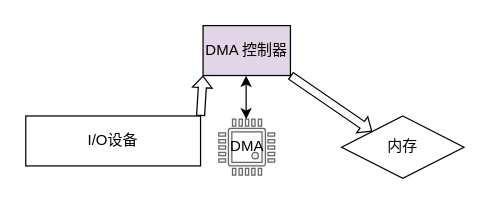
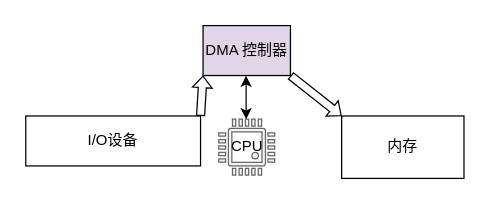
node "DMA": label "DMA" -> "CPU"
node "内存": shape diamond -> rectangle
